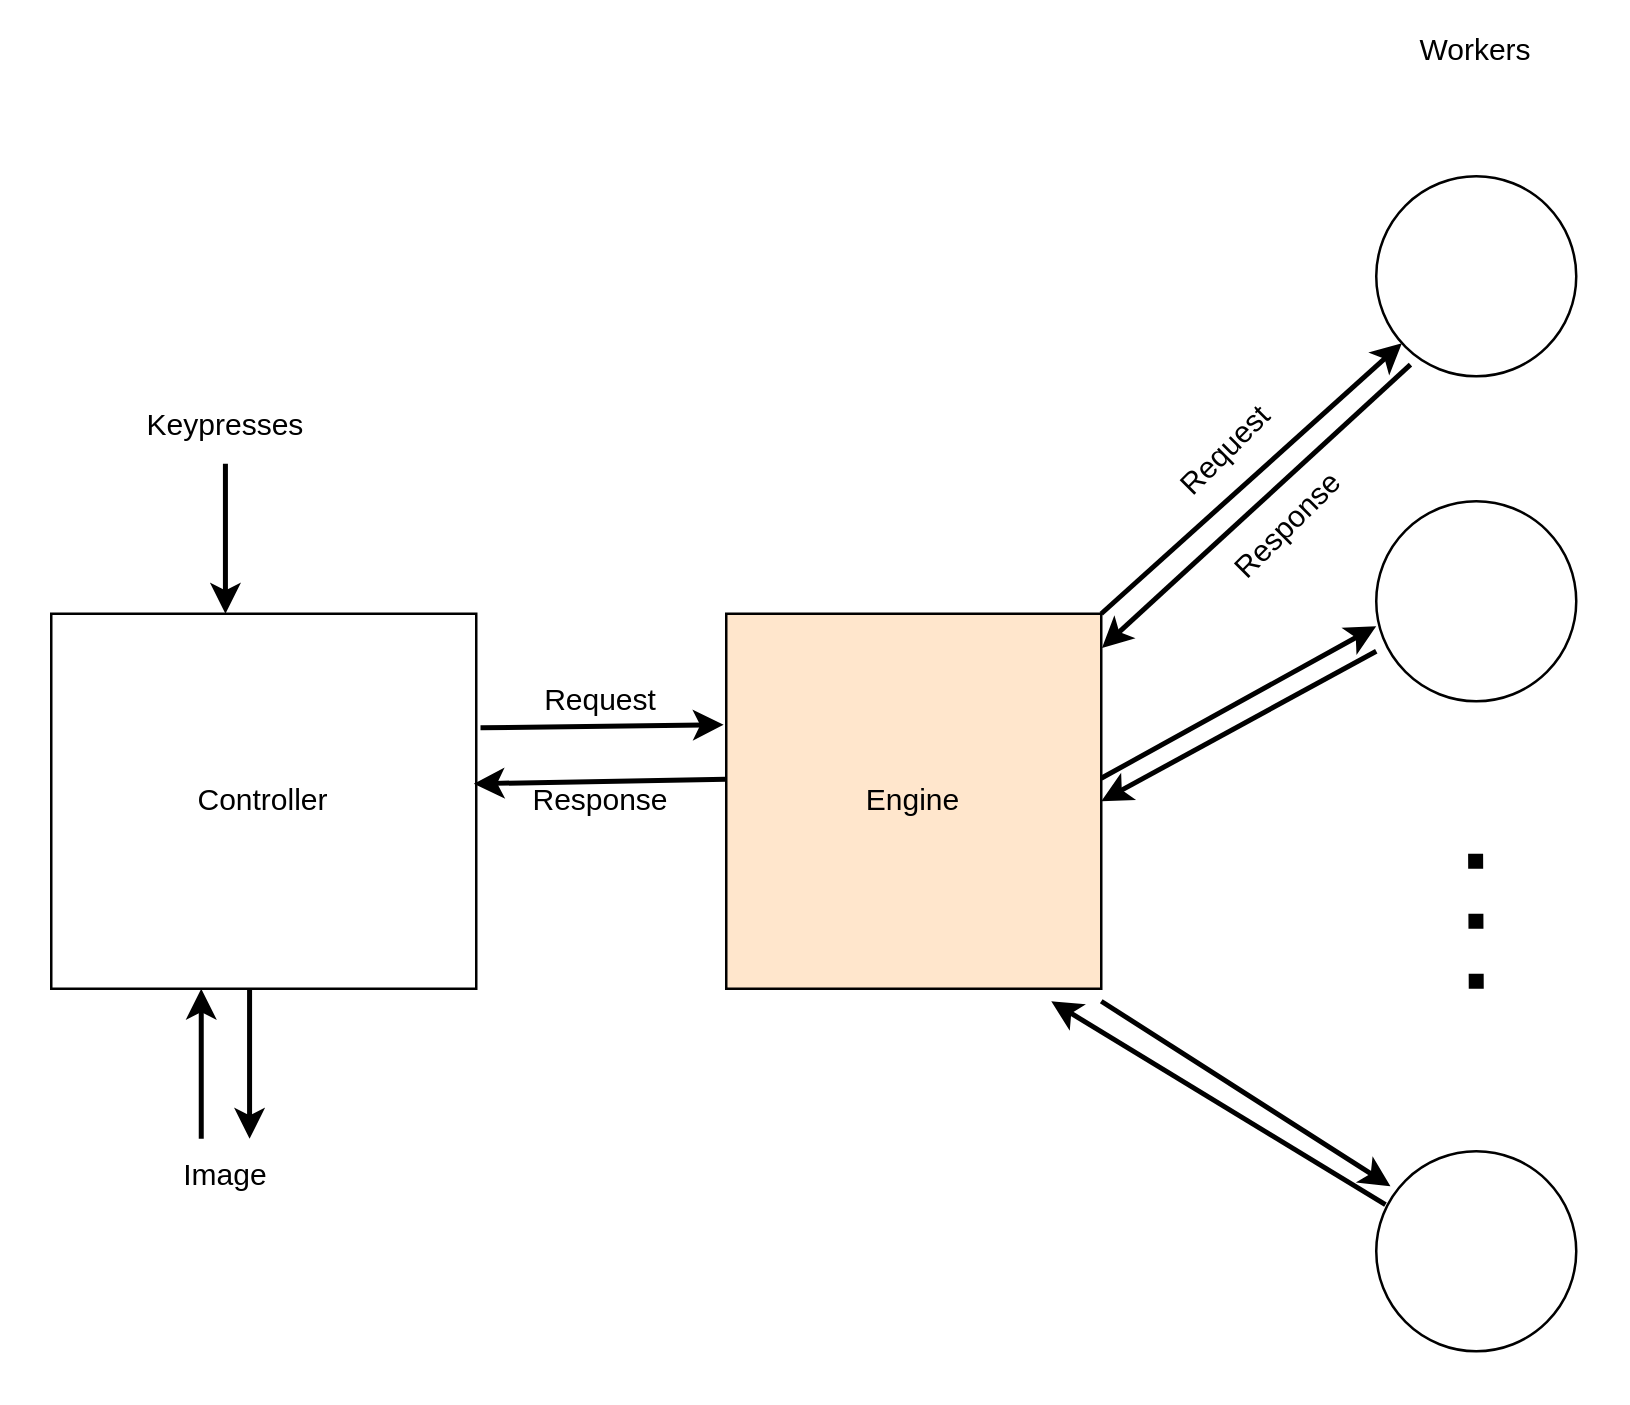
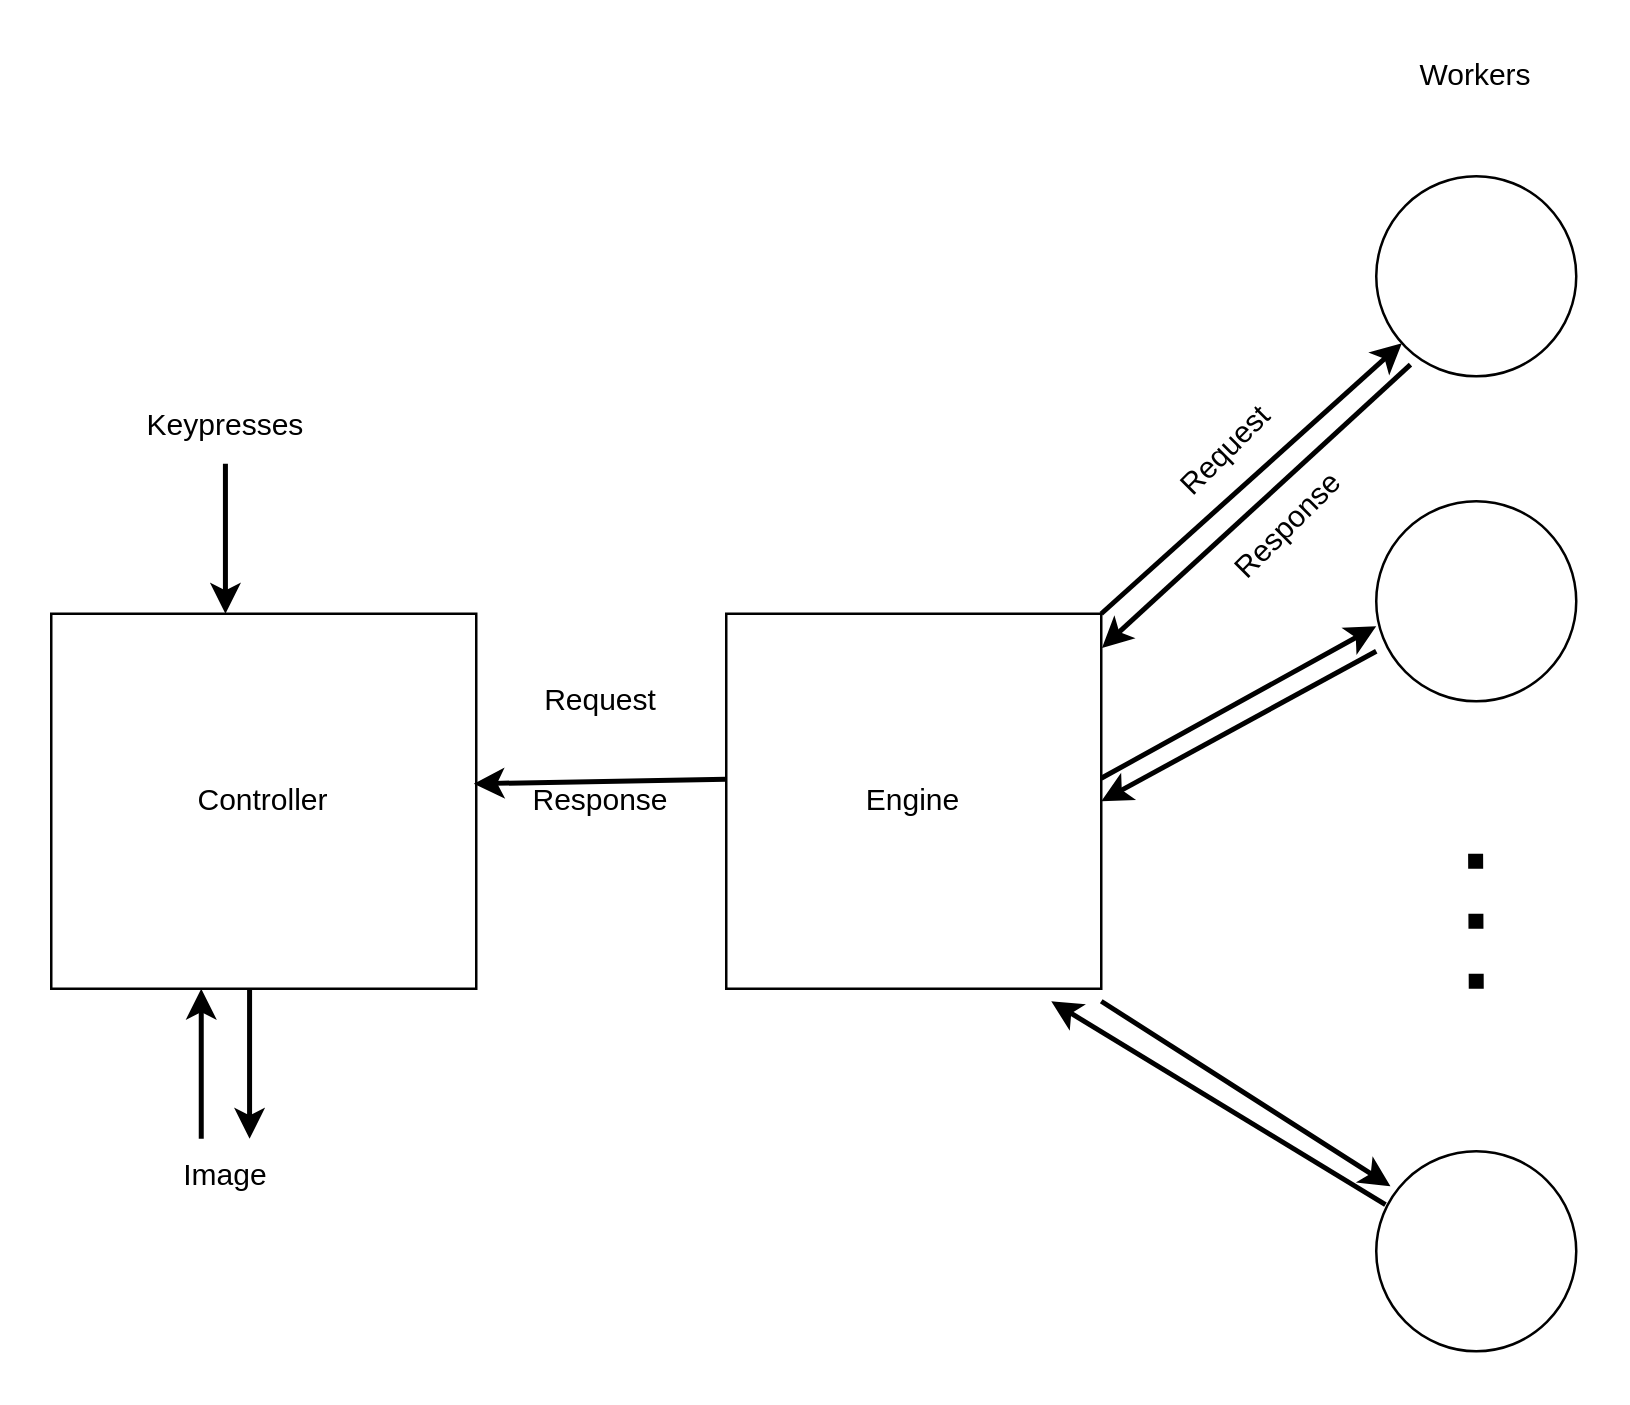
node "Workers": moved (1476, 51) -> (1476, 76)
edge "Controller" -> "Engine": removed
node "Engine": fillcolor #ffe6cc -> #ffffff
